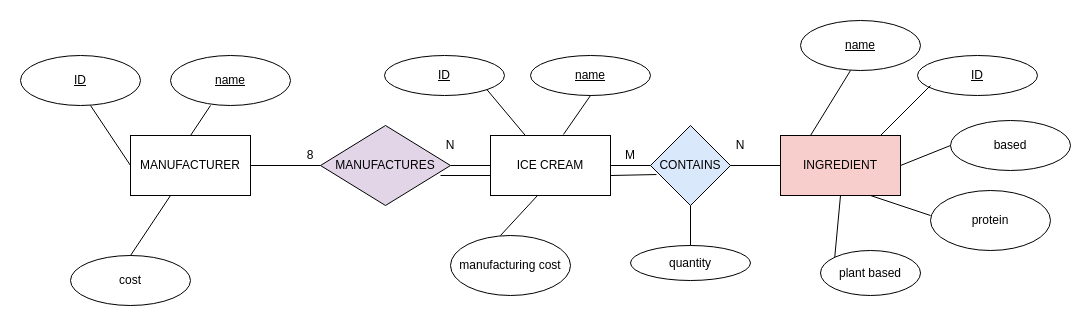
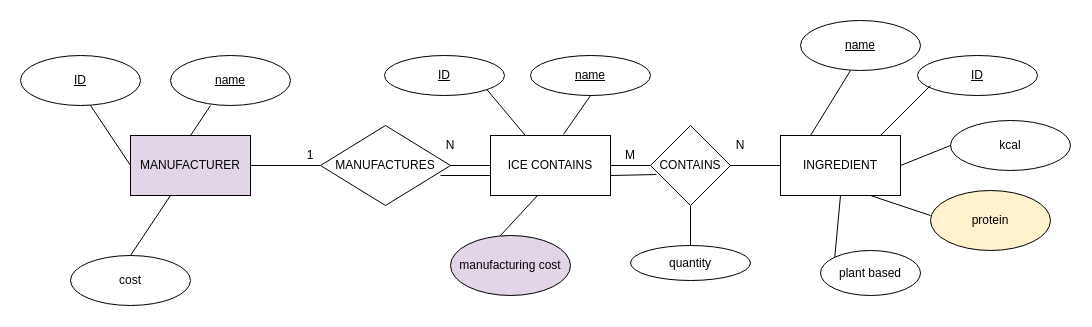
node "based": label "based" -> "kcal"
node "8": label "8" -> "1"
node "MANUFACTURER": fillcolor #ffffff -> #e1d5e7
node "MANUFACTURES": fillcolor #e1d5e7 -> #ffffff
node "ICE CREAM": label "ICE CREAM" -> "ICE CONTAINS"
node "CONTAINS": fillcolor #dae8fc -> #ffffff
node "INGREDIENT": fillcolor #f8cecc -> #ffffff
node "protein": fillcolor #ffffff -> #fff2cc
node "manufacturing cost": fillcolor #ffffff -> #e1d5e7
